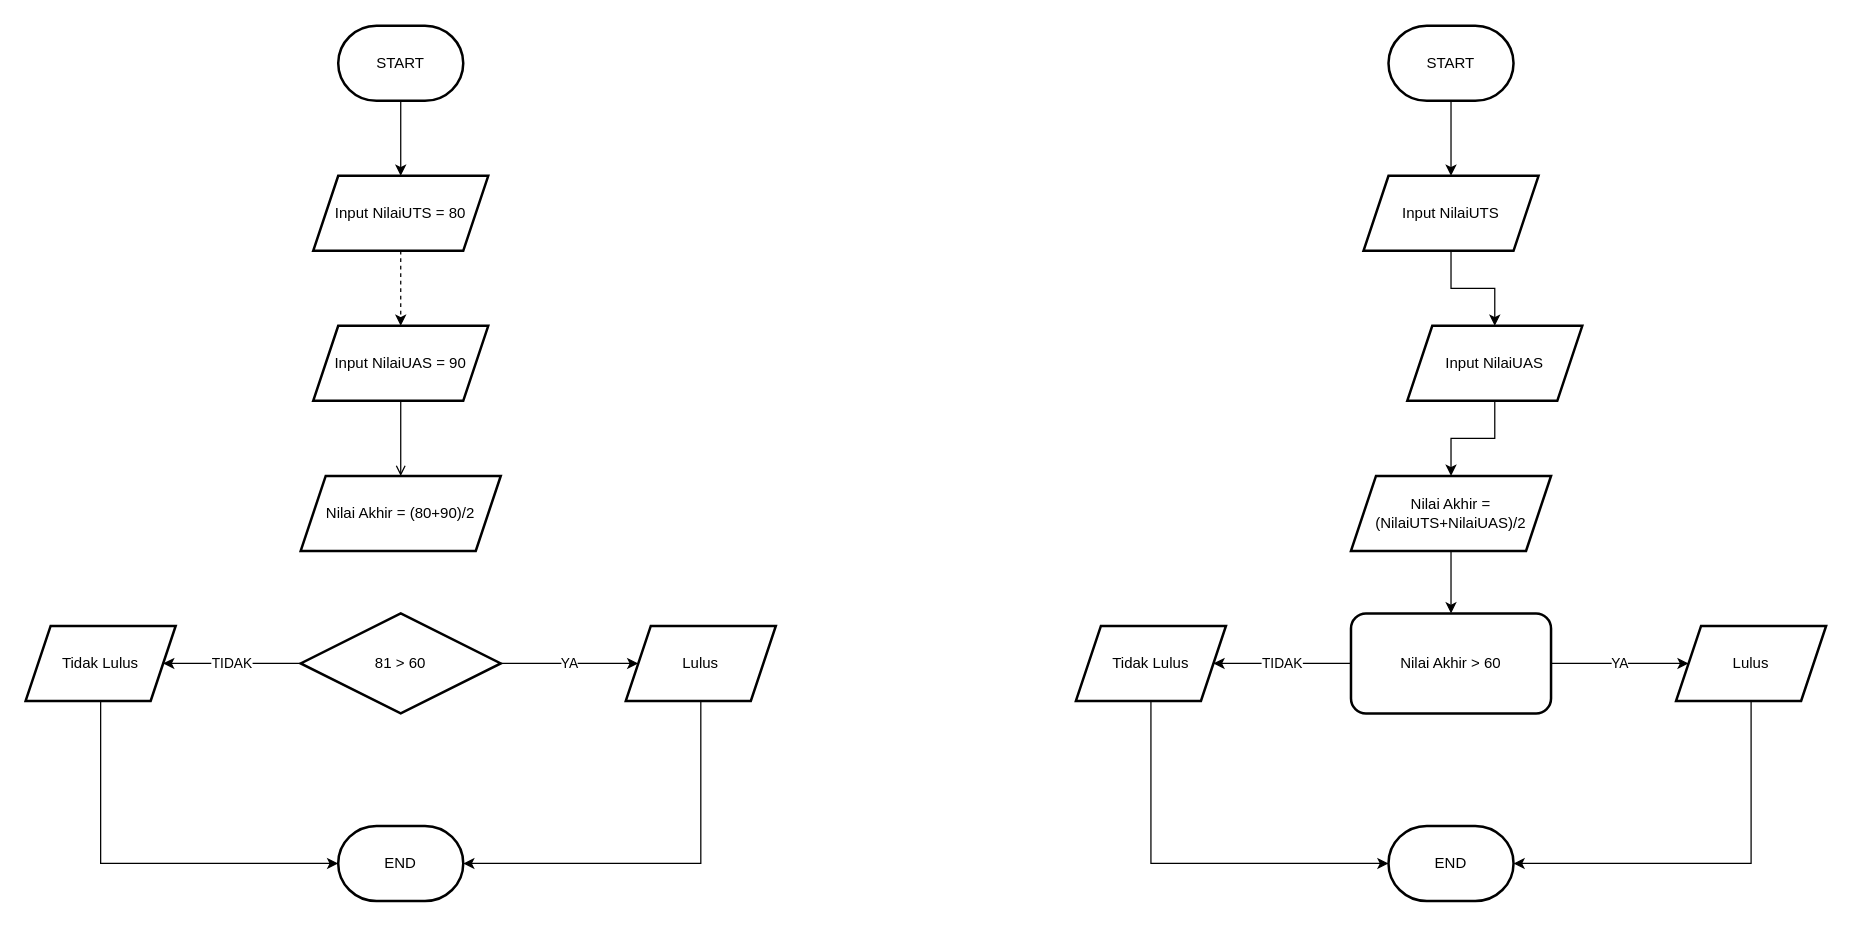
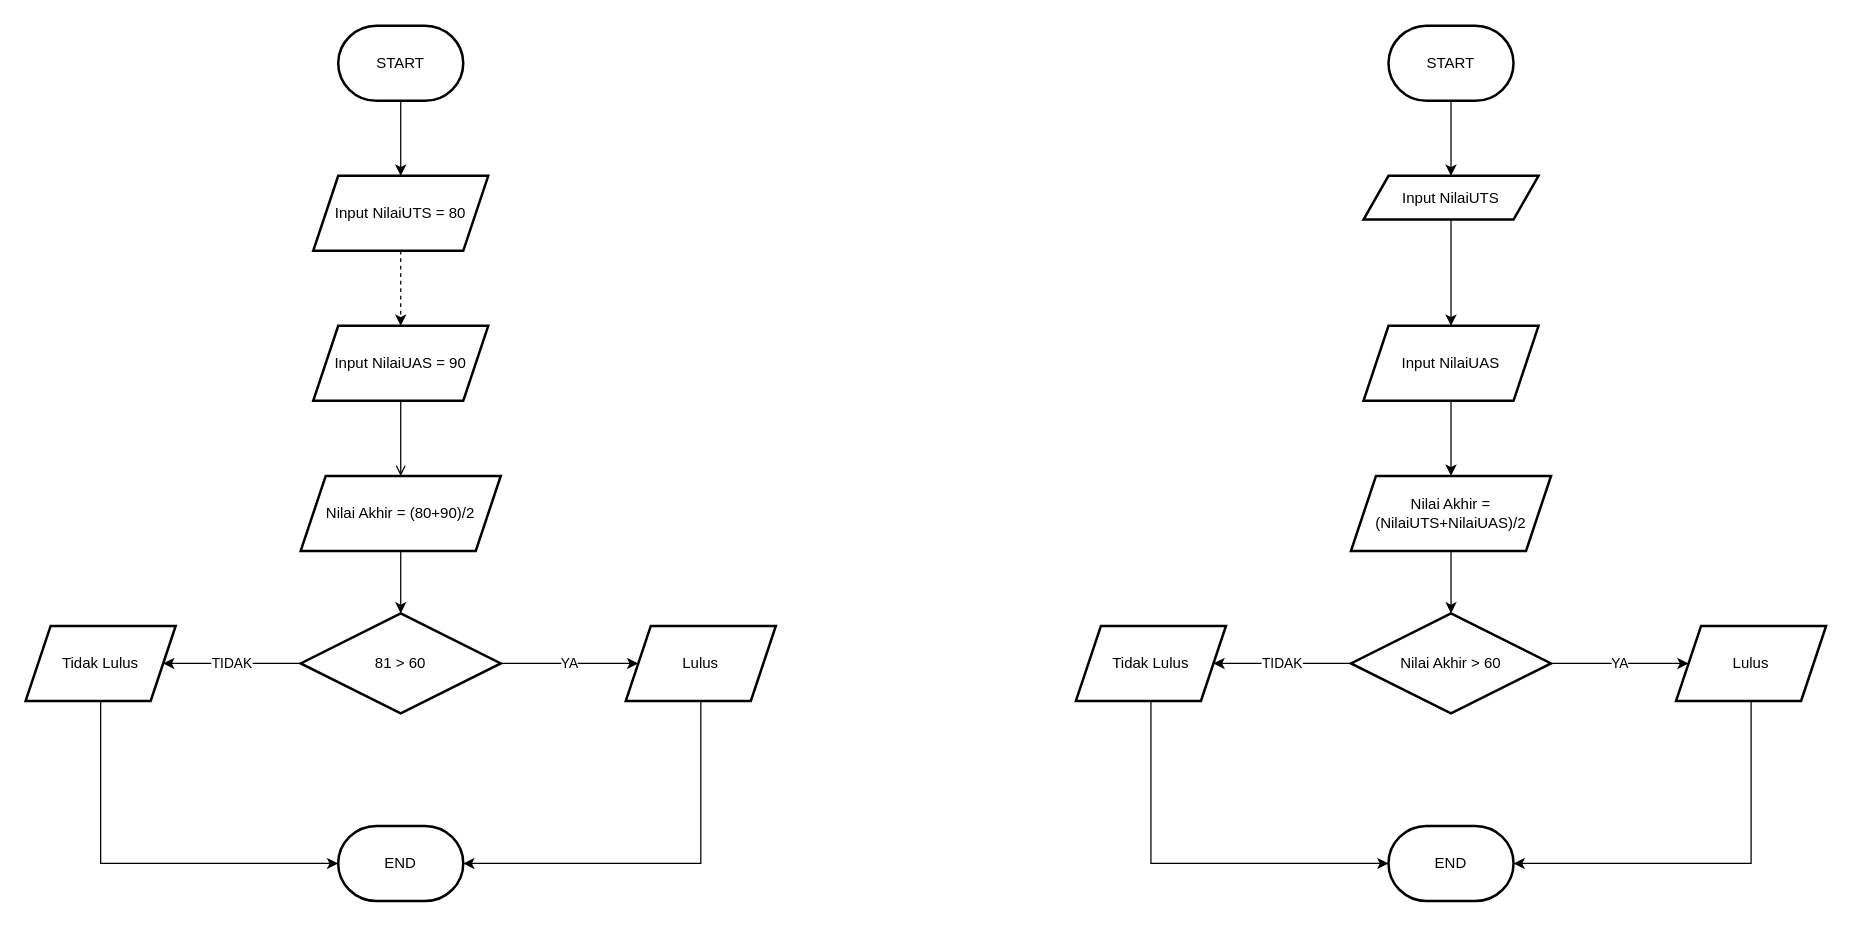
node "Input NilaiUTS": size 175x75 -> 175x44
node "Input NilaiUAS": moved (1494, 363) -> (1451, 363)
edge "Nilai Akhir = (80+90)/2" -> "81 > 60": added
node "Nilai Akhir > 60": shape rounded rectangle -> diamond
